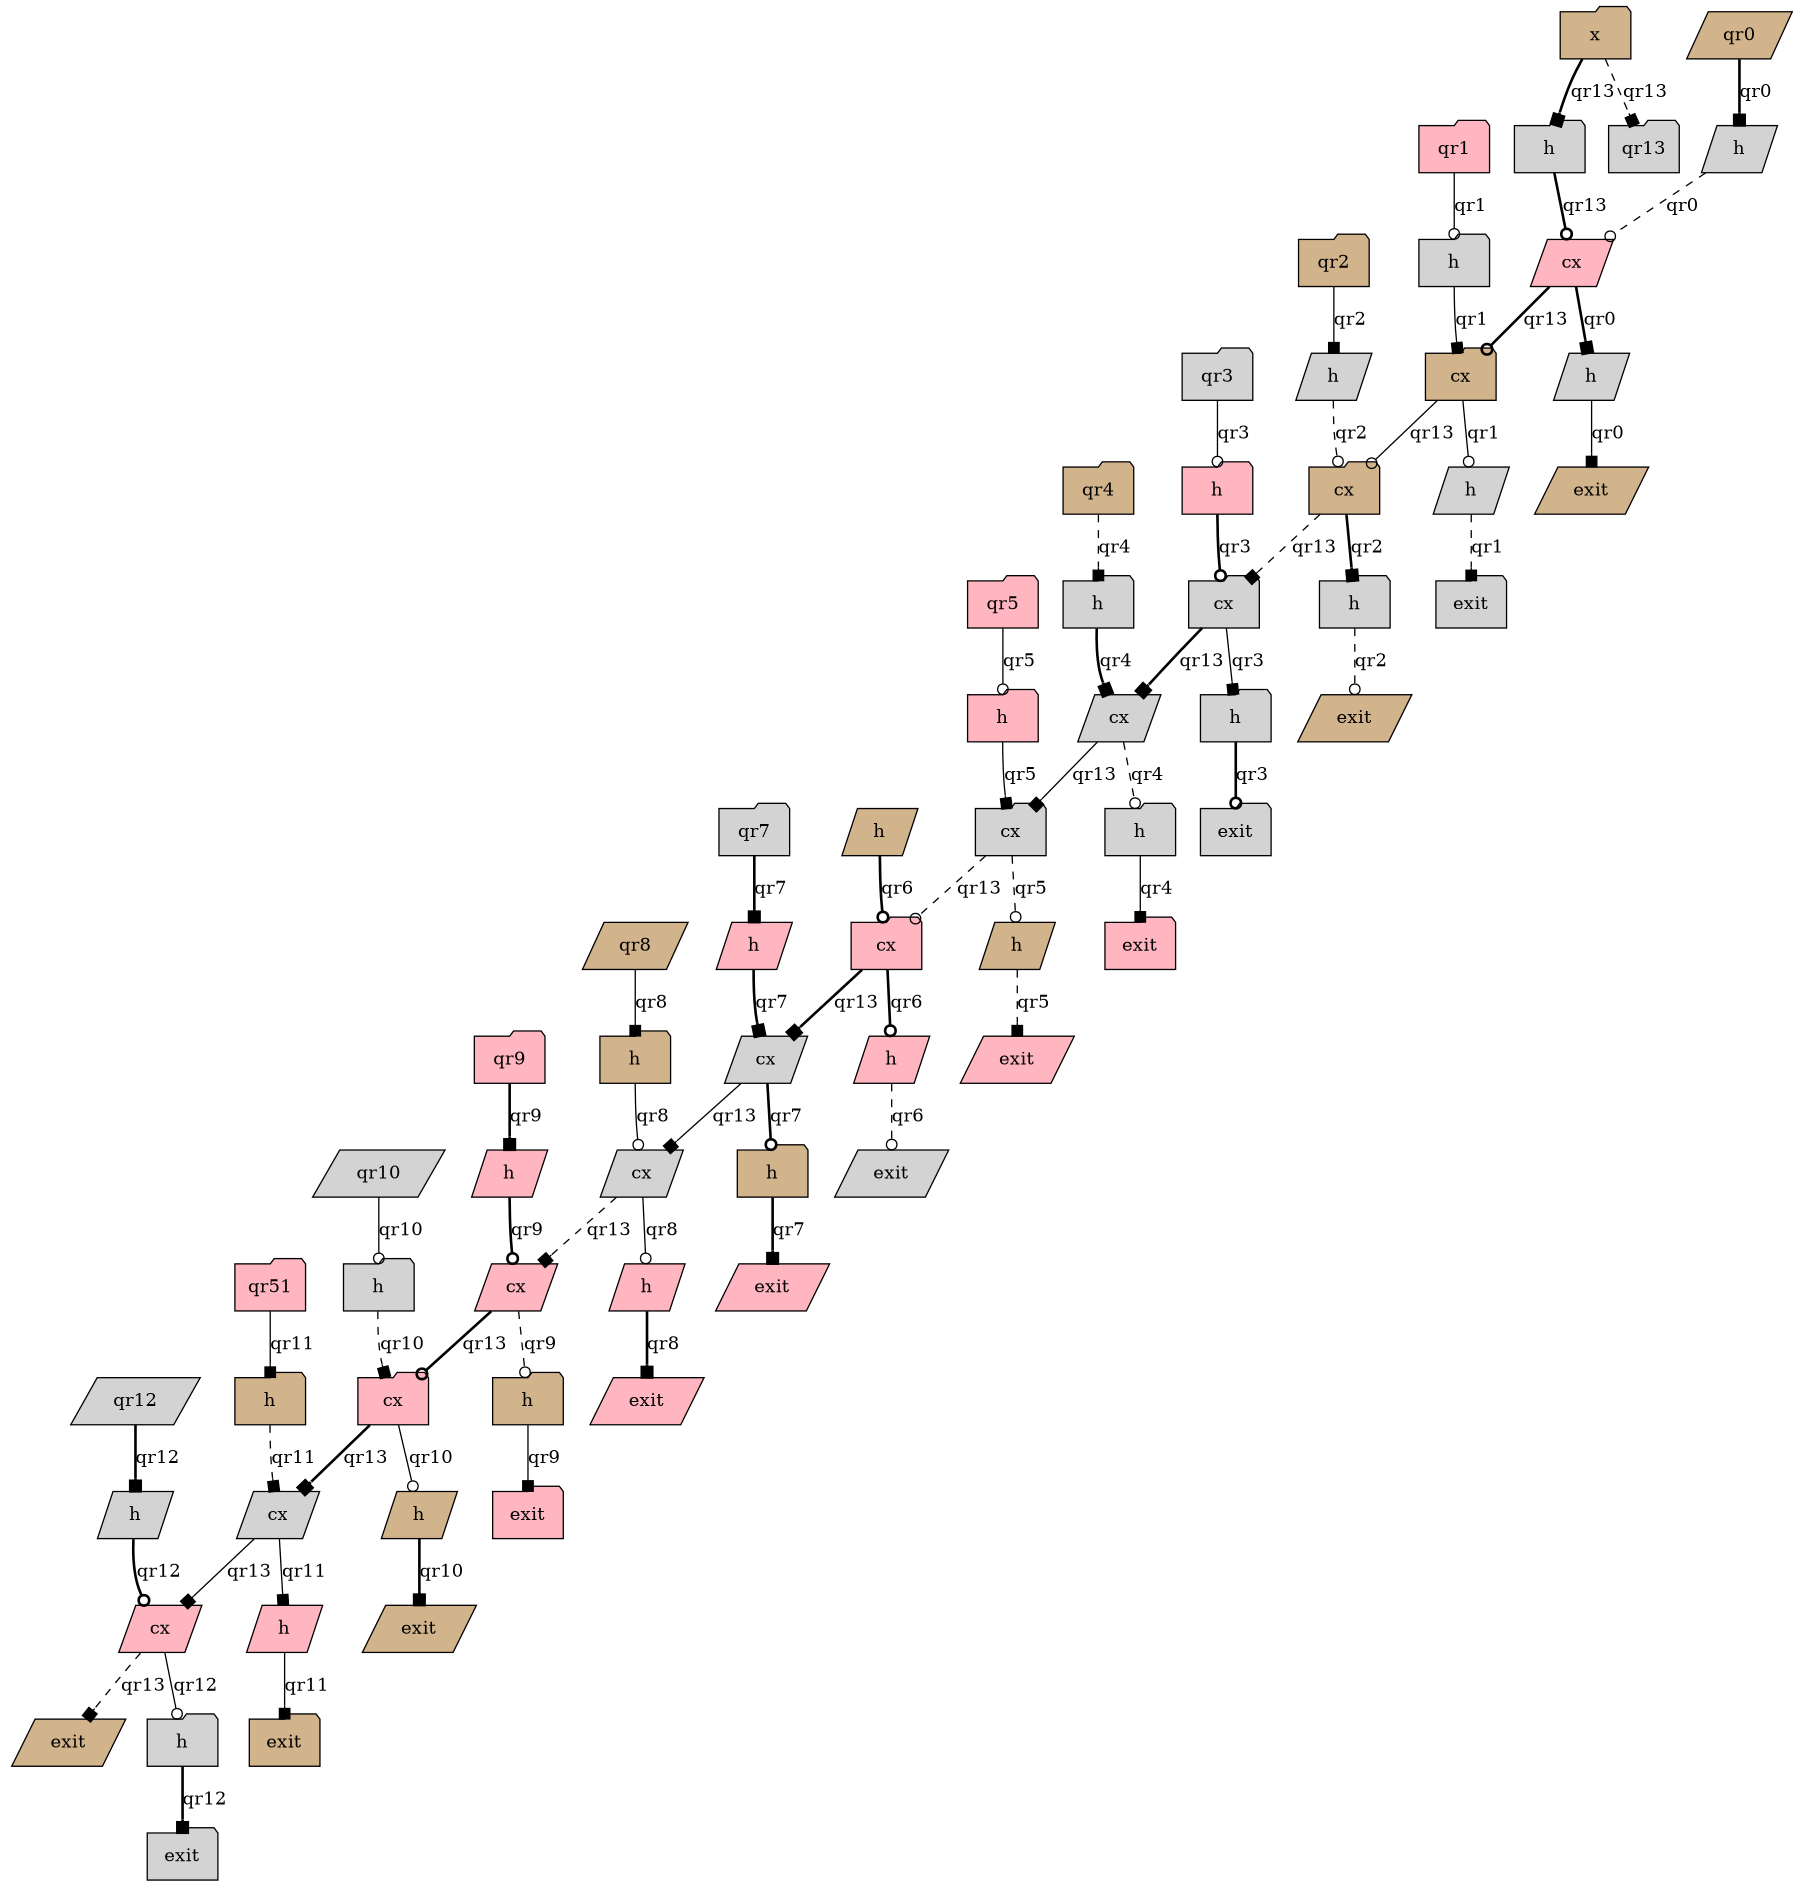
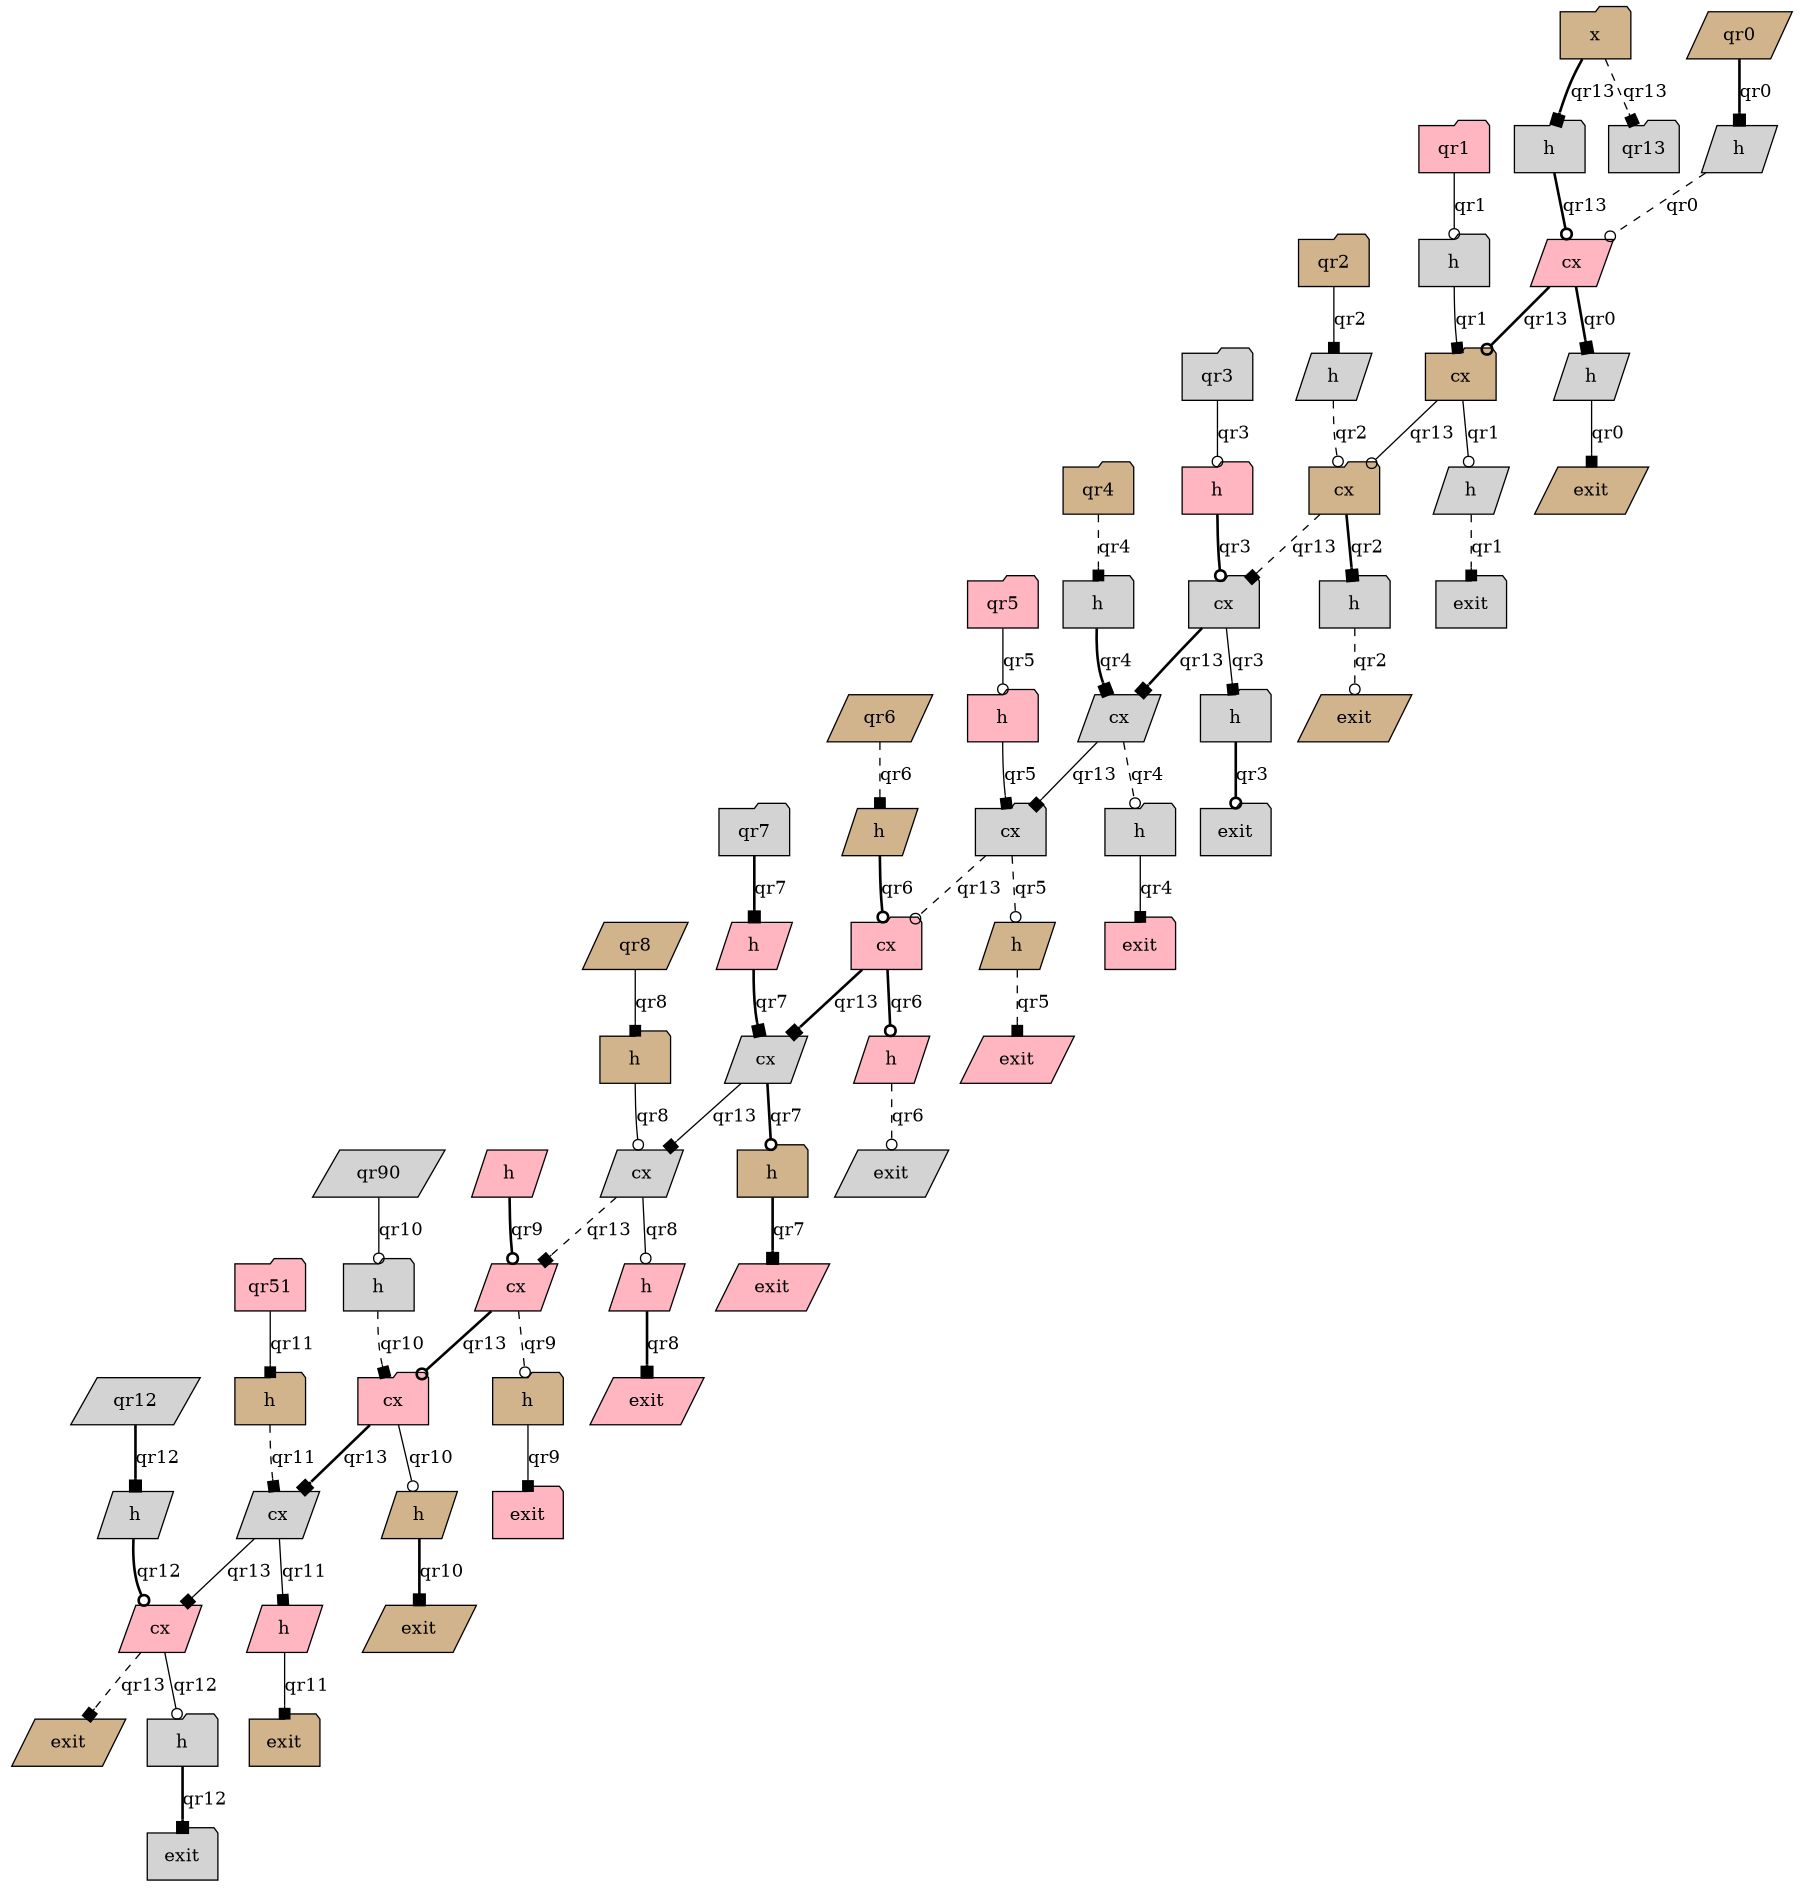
node "qr6": added
node "qr9": removed
node "qr10": label "qr10" -> "qr90"
